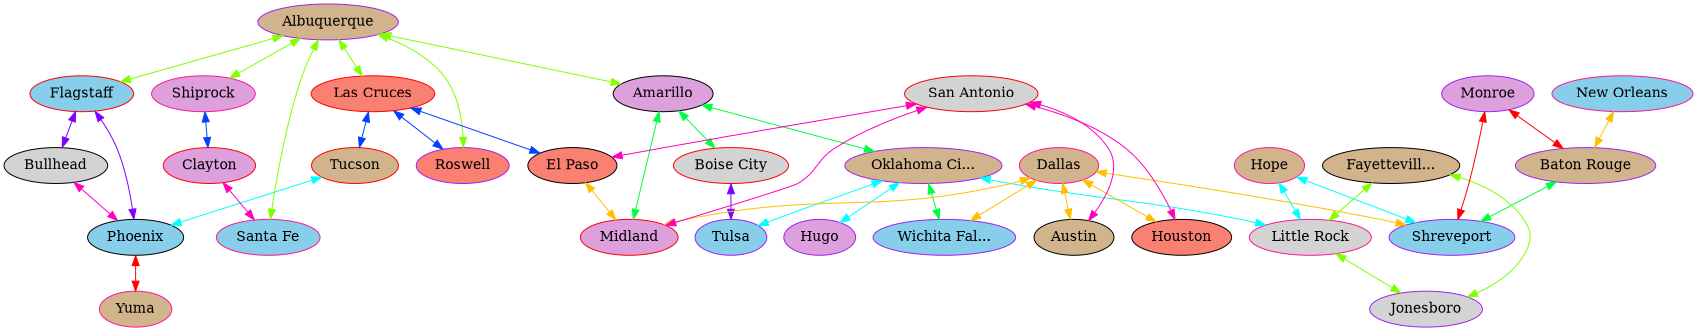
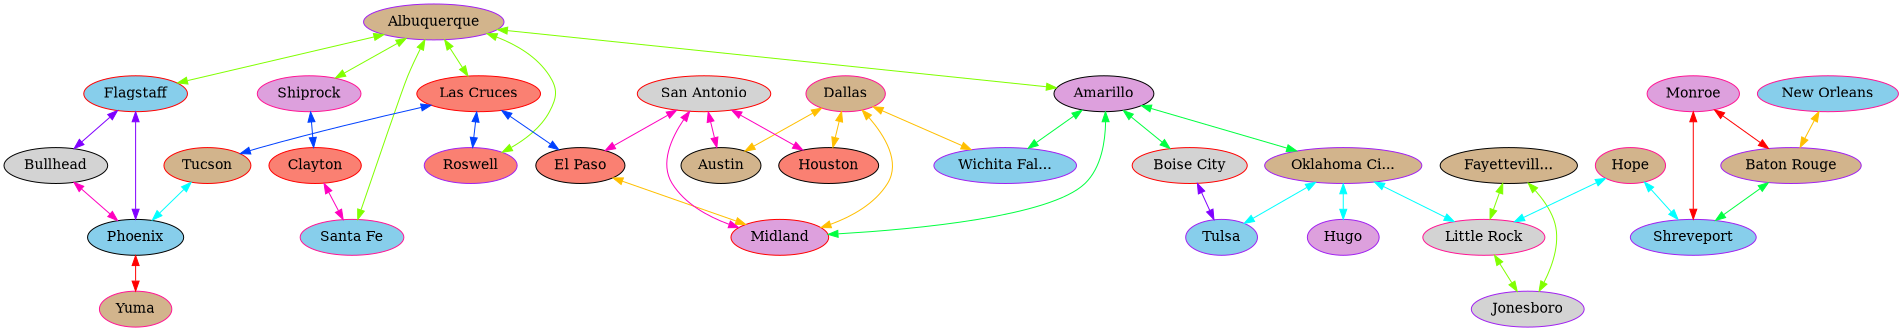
node "Monroe": color purple -> deeppink
node "Clayton": fillcolor plum -> salmon
edge "Dallas" -- "Shreveport": removed
edge "Oklahoma Ci..." -- "Wichita Fal...": now "Amarillo" -- "Wichita Fal..."
